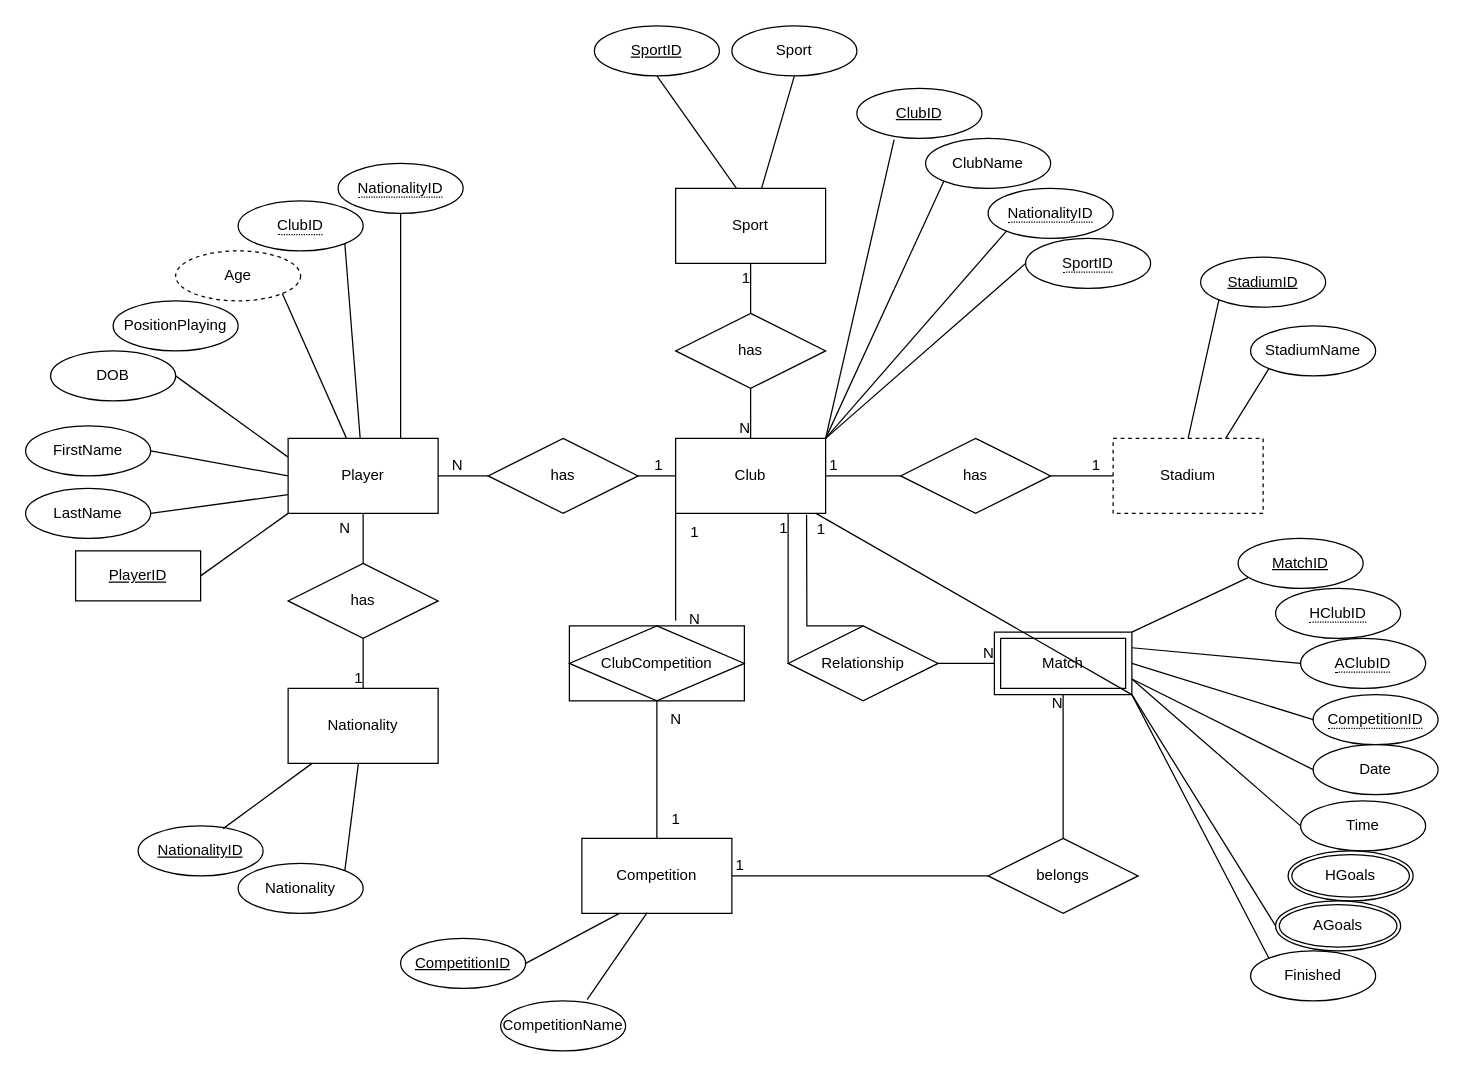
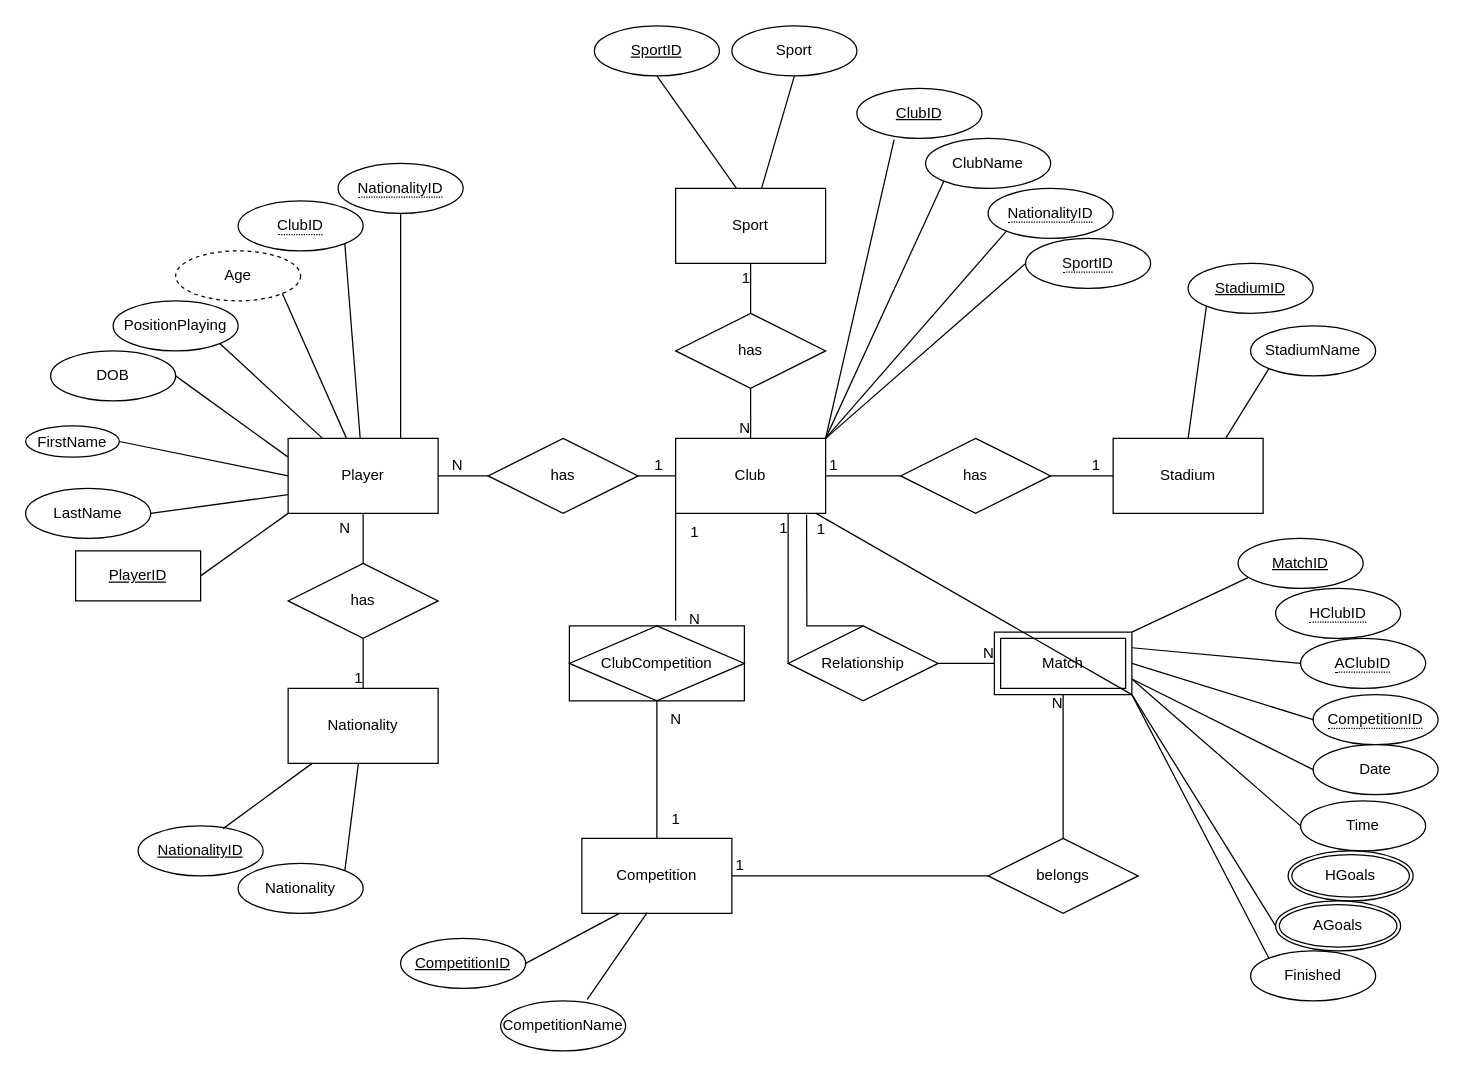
node "StadiumID": moved (1263, 282) -> (1251, 288)
edge "PositionPlaying" -- "Player": added
node "FirstName": size 125x50 -> 94x31
node "Stadium": style dashed -> solid
